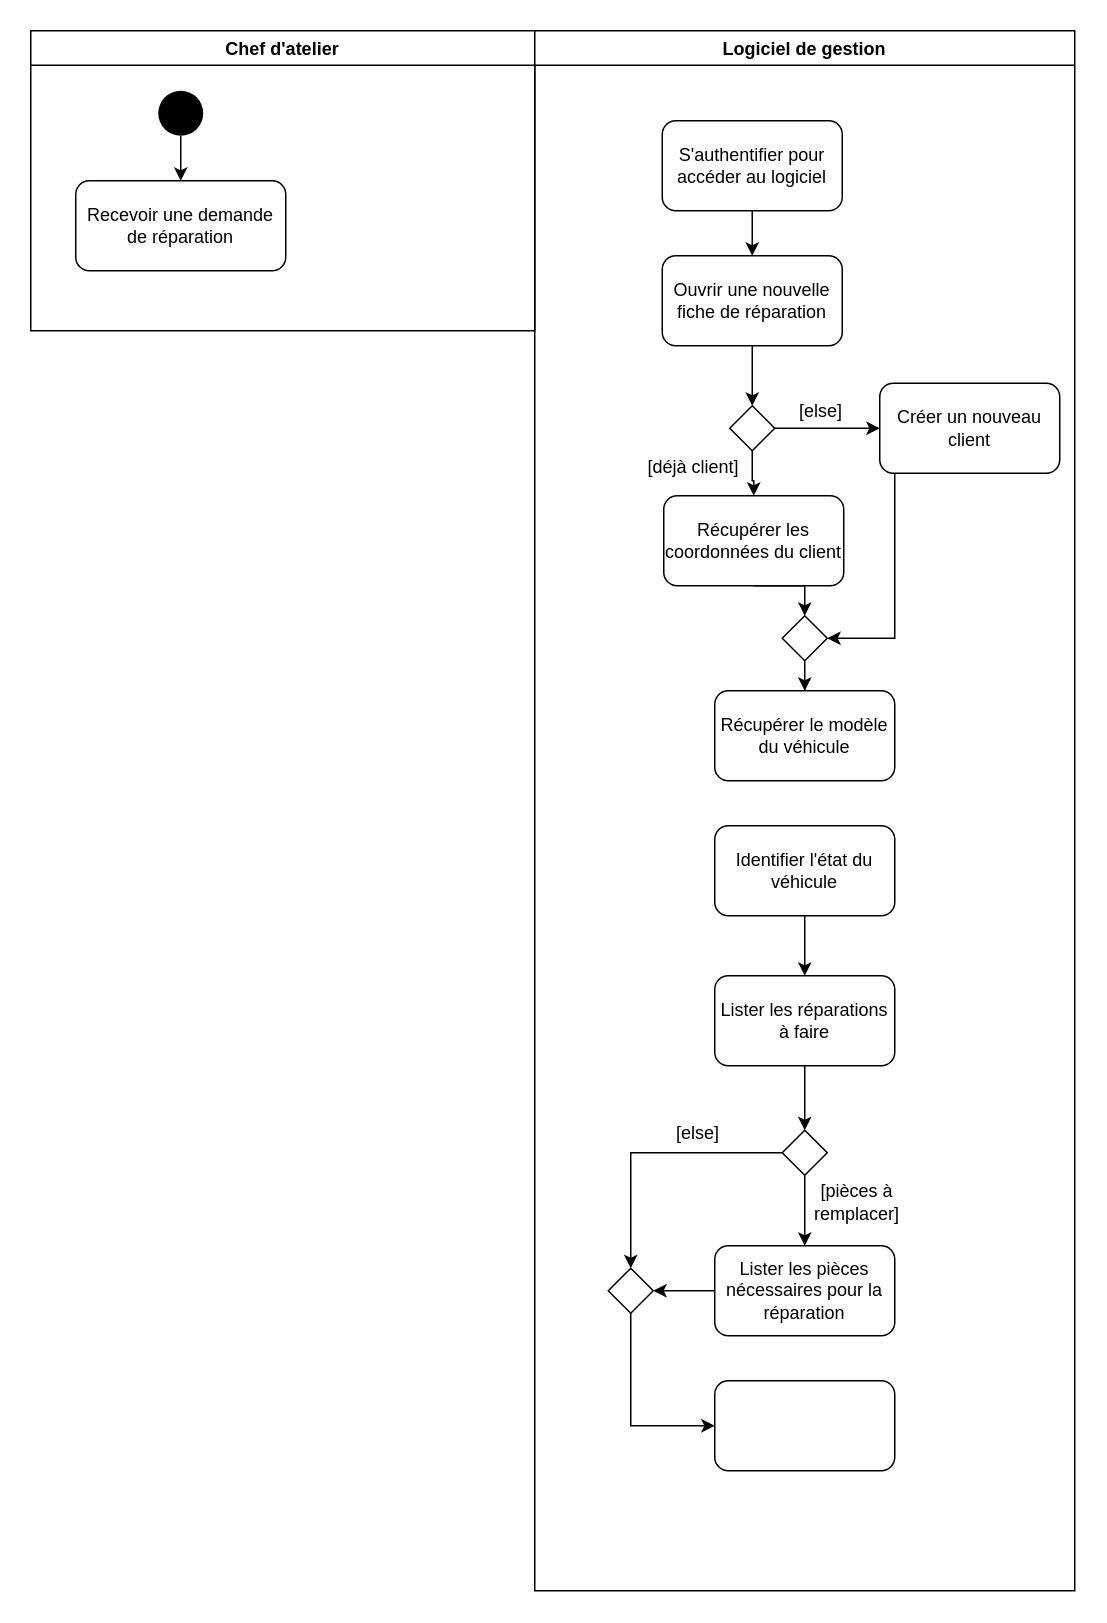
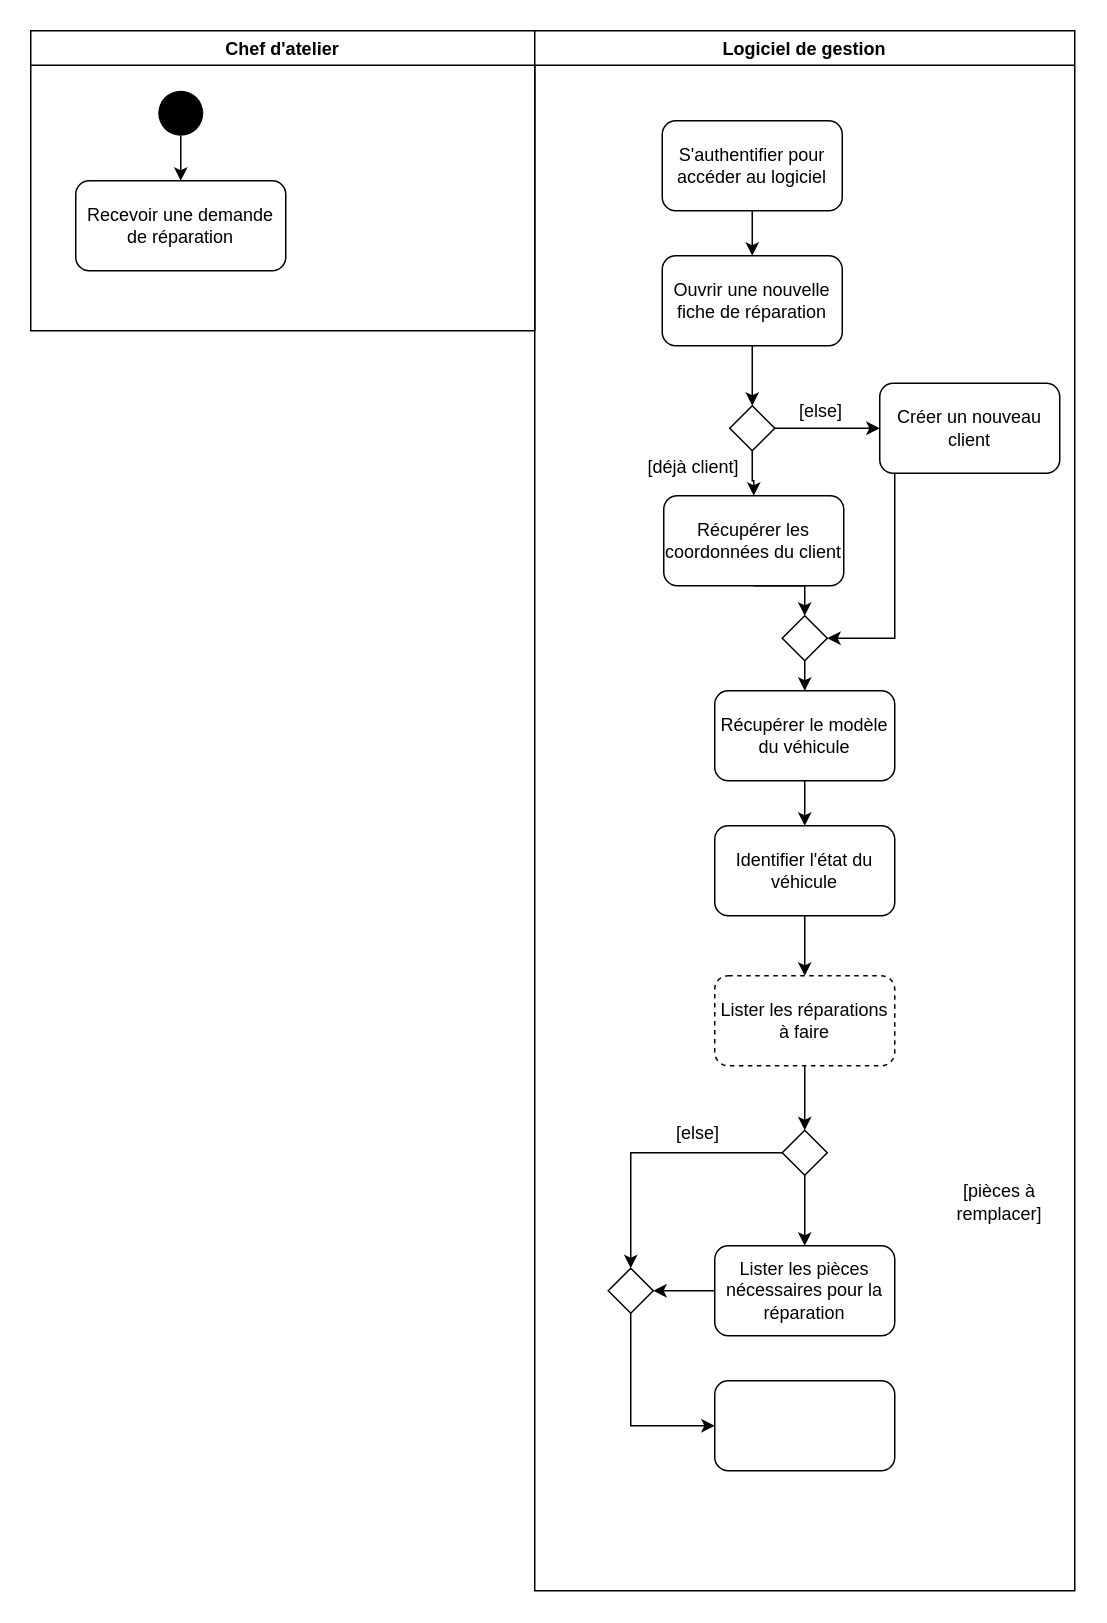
edge "Récupérer le modèle du véhicule" -> "Identifier l'état du véhicule": added
node "Lister les réparations à faire": style solid -> dashed
node "[pièces à remplacer]": moved (857, 1202) -> (1000, 1202)
